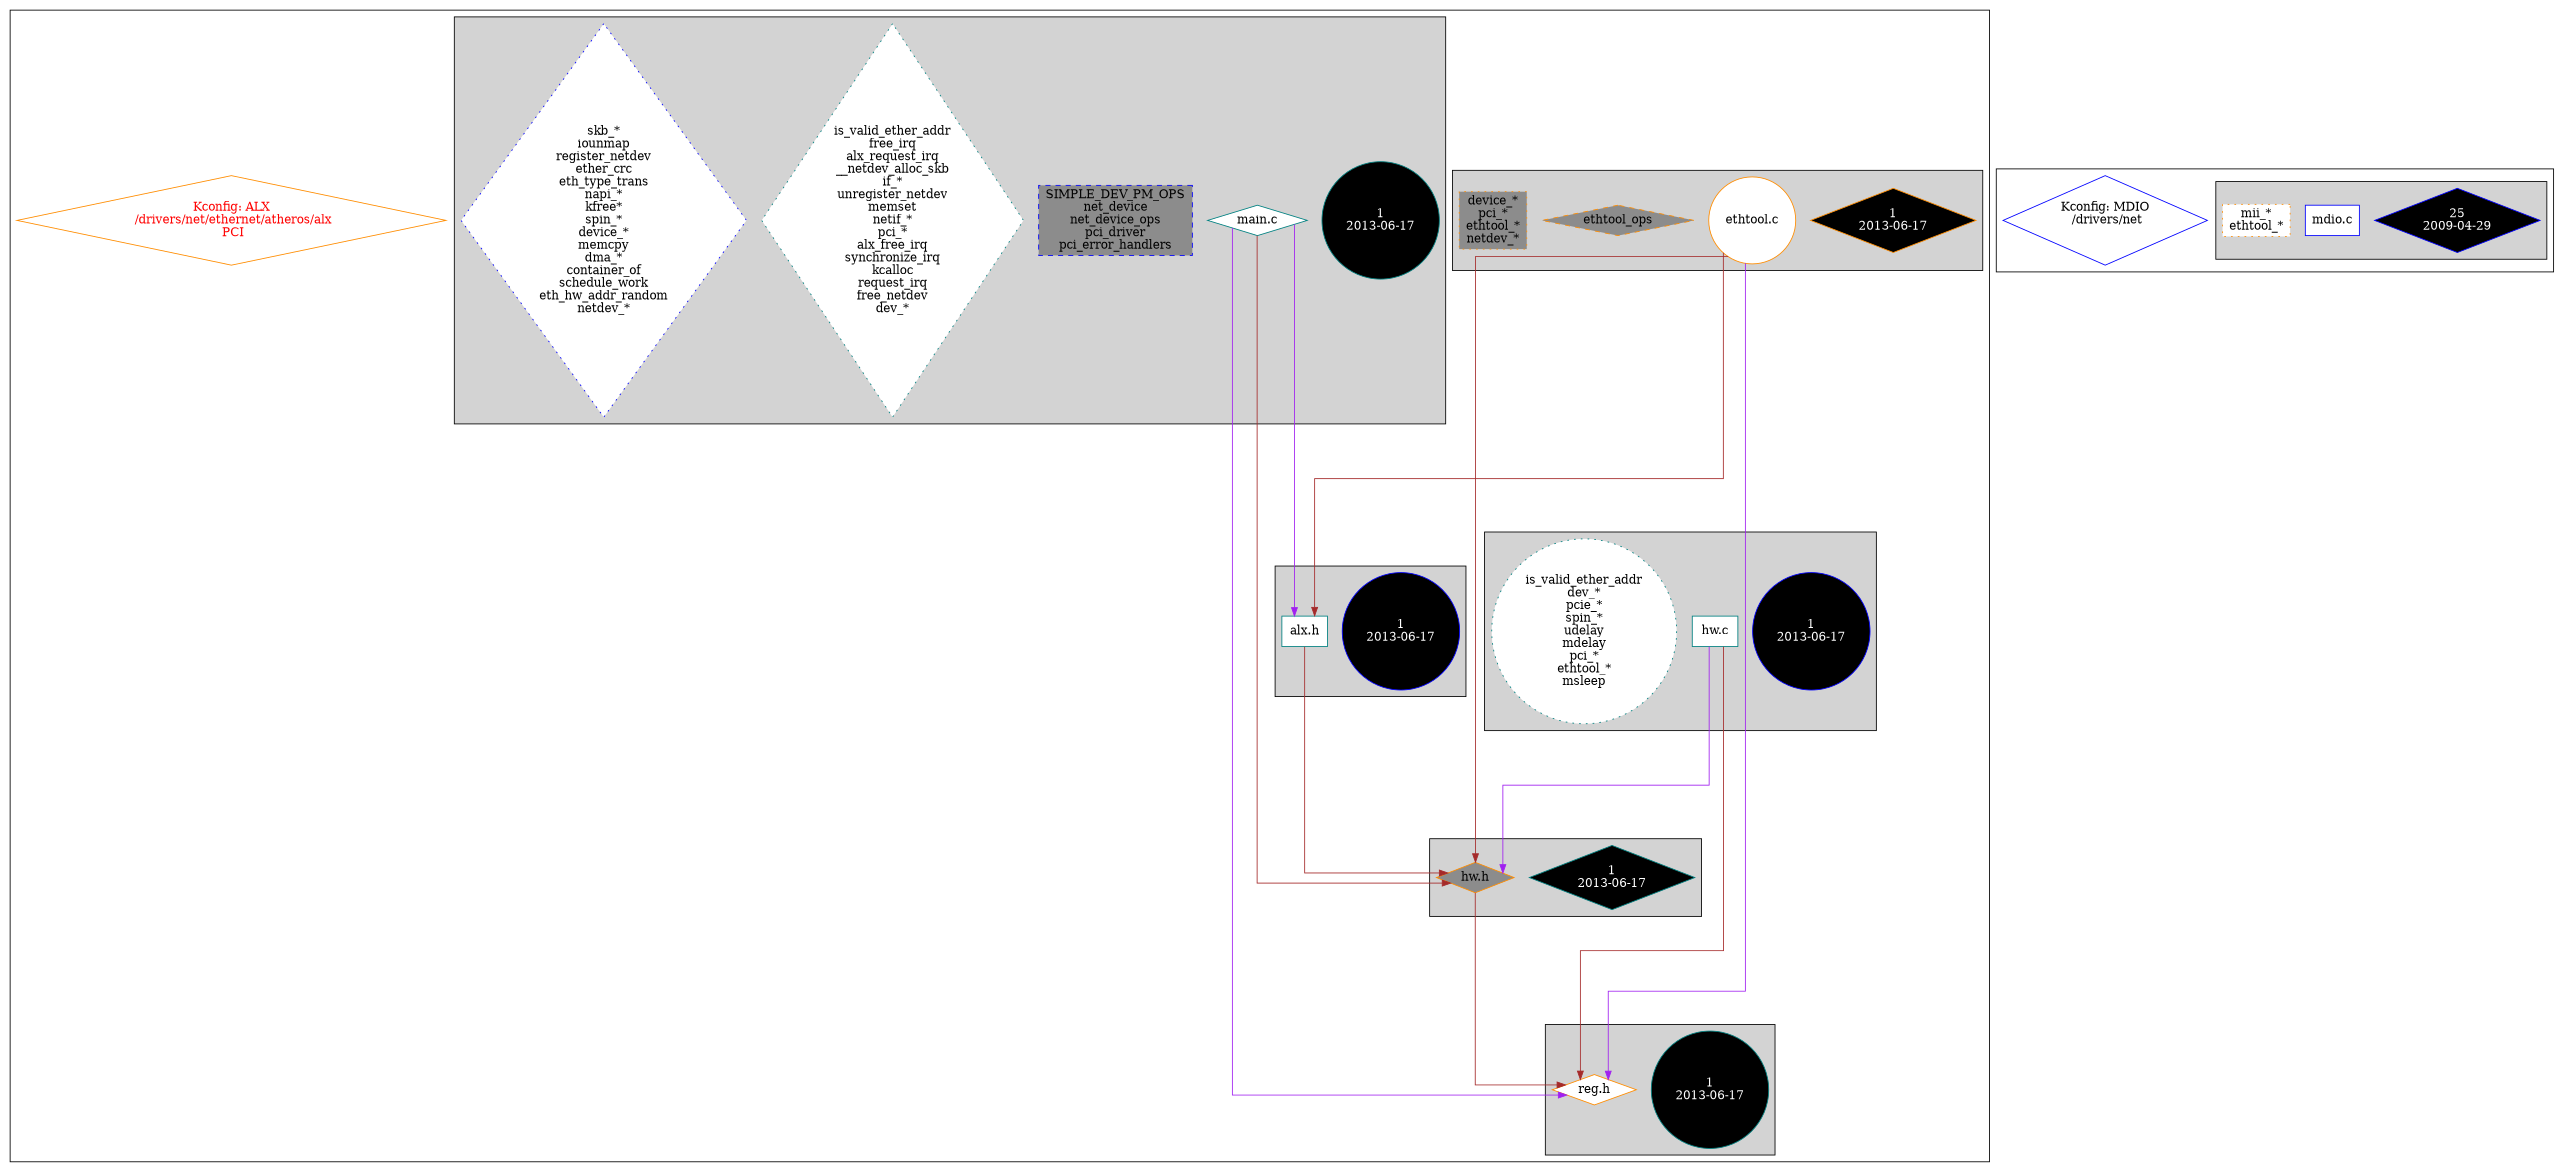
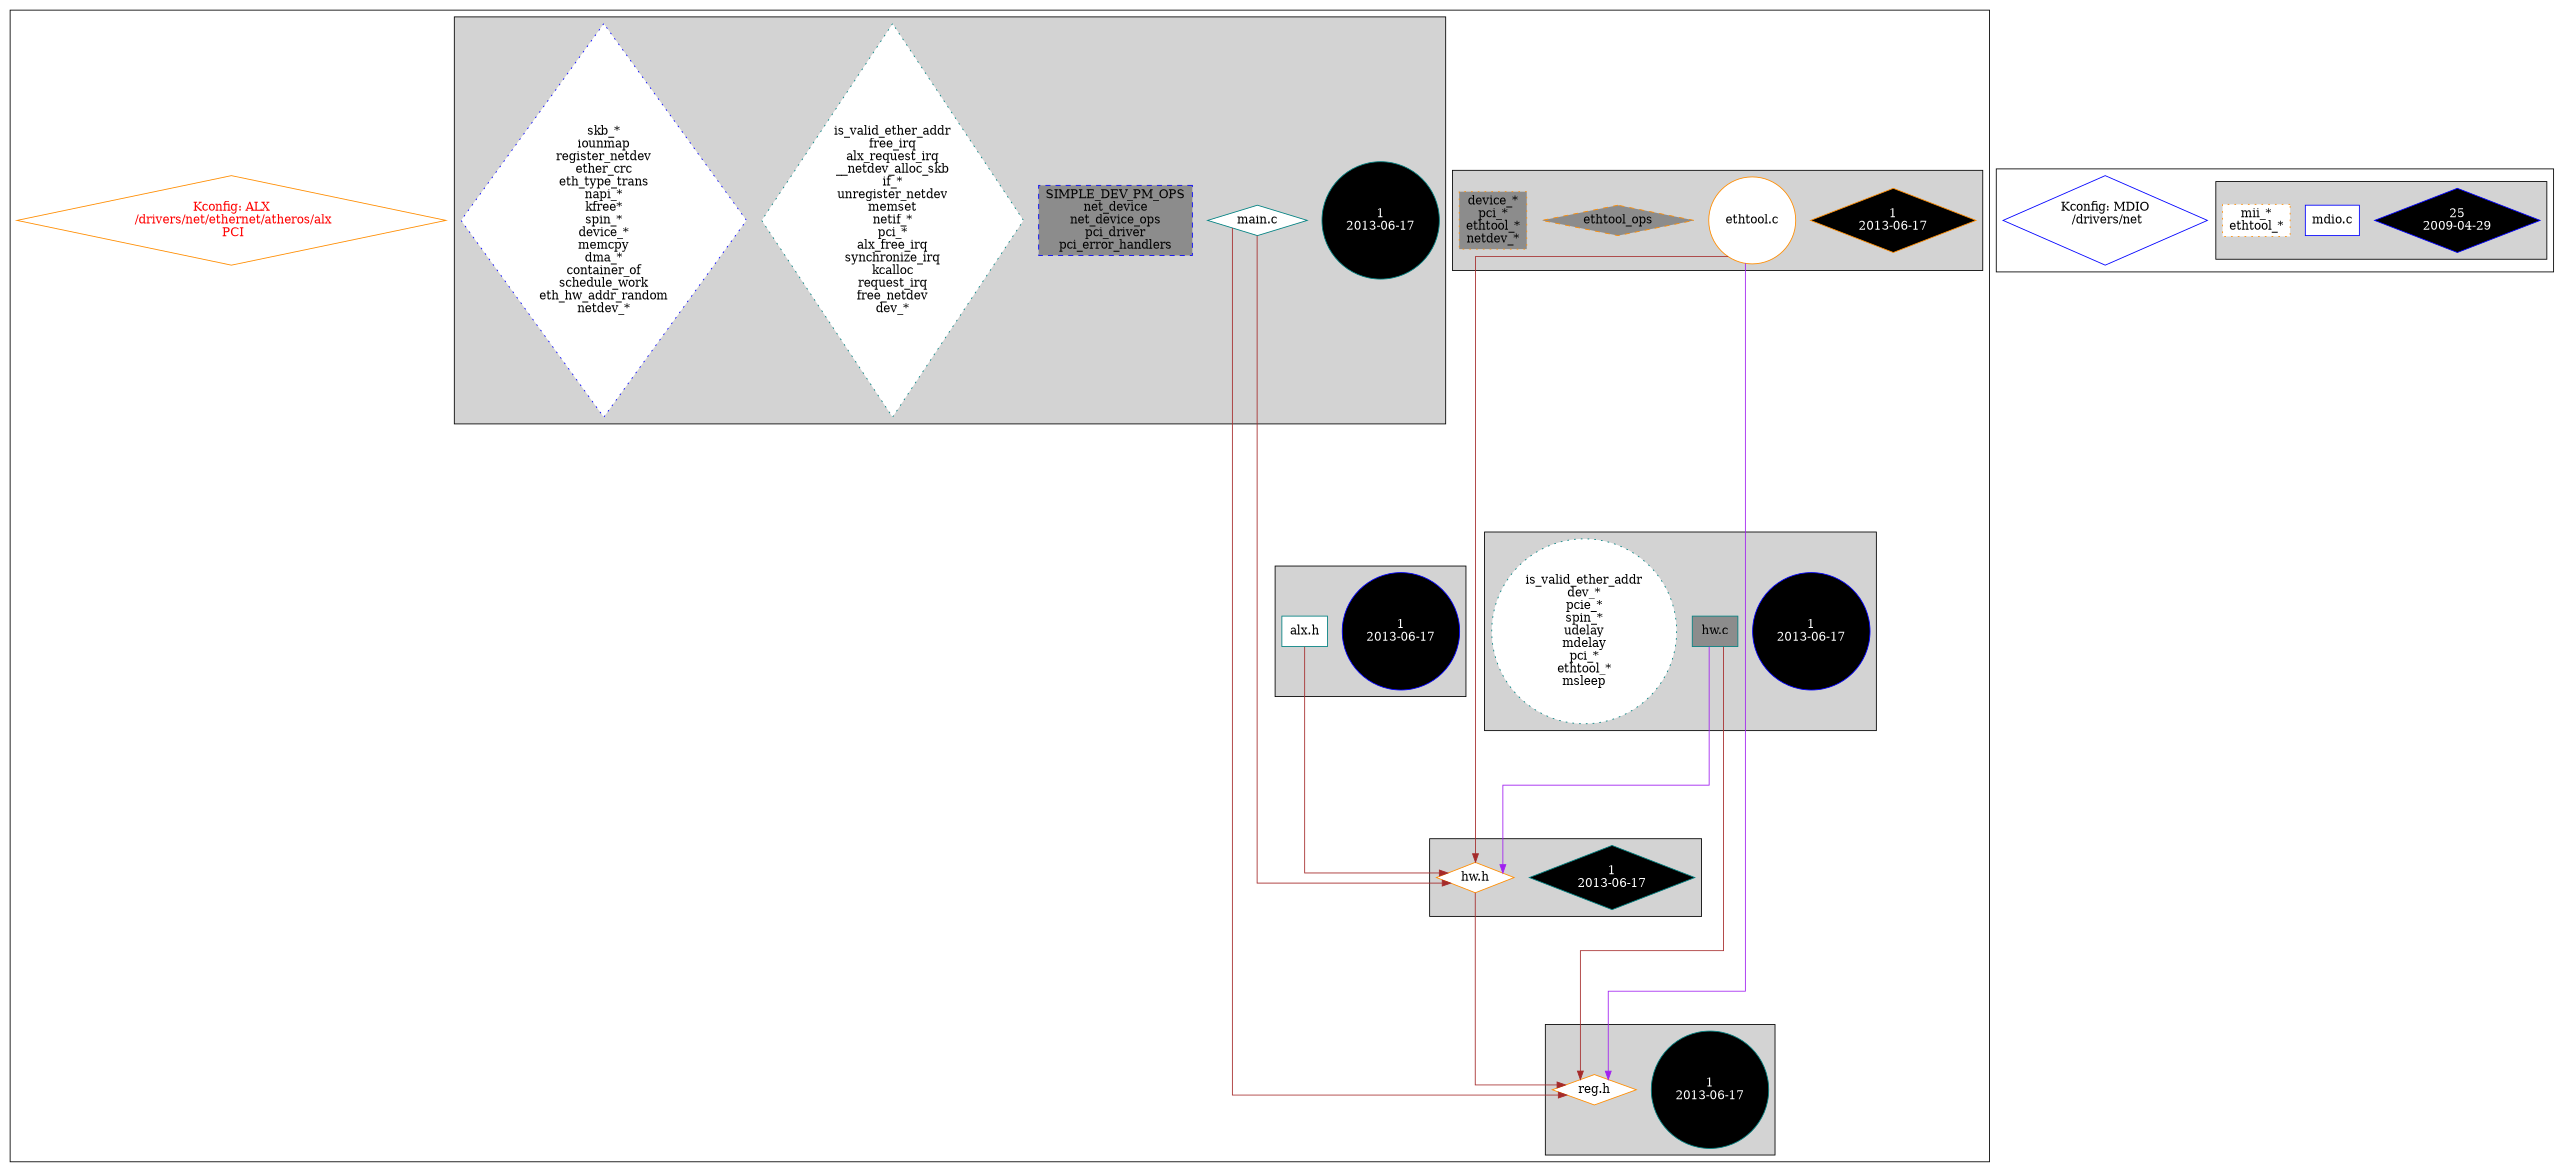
edge "main.c" -> "alx.h": removed
edge "ethtool.c" -> "alx.h": removed
node "hw.c": fillcolor white -> grey55
edge "main.c" -> "reg.h": color purple -> brown
node "hw.h": fillcolor grey55 -> white
